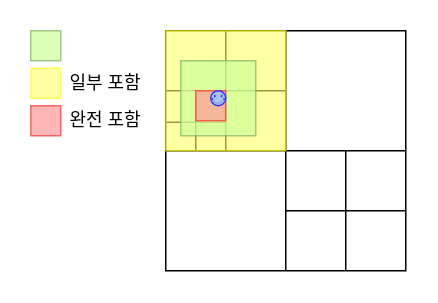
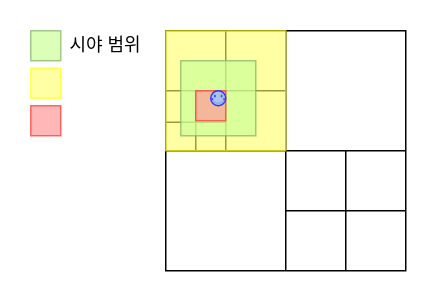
node "시야 범위": added
node "일부 포함": removed
node "완전 포함": removed
